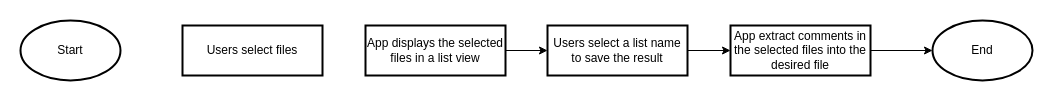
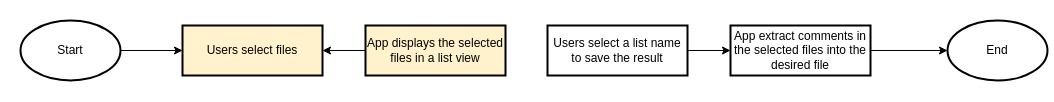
edge "Start" -> "Users select files": added
node "Users select files": fillcolor #ffffff -> #fff2cc
node "App displays the selected files in a list view": fillcolor #ffffff -> #fff2cc
edge "App displays the selected files in a list view" -> "Users select a list name to save the result": now "App displays the selected files in a list view" -> "Users select files"
node "End": moved (983, 51) -> (998, 51)
